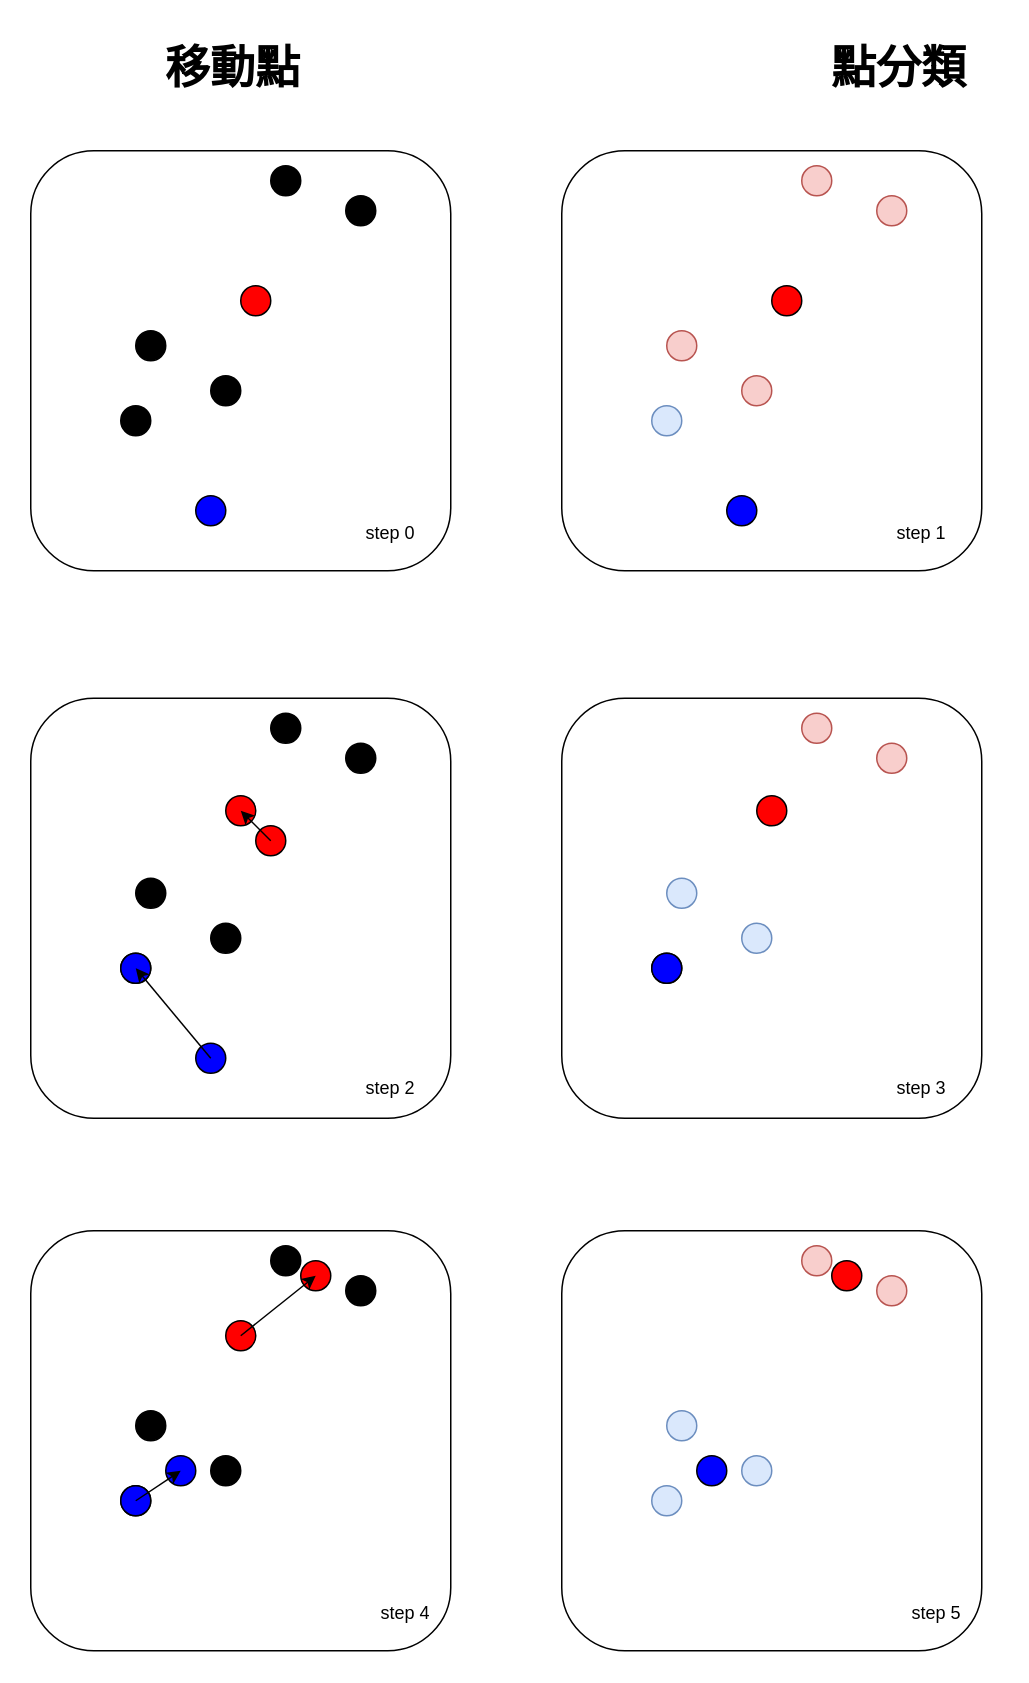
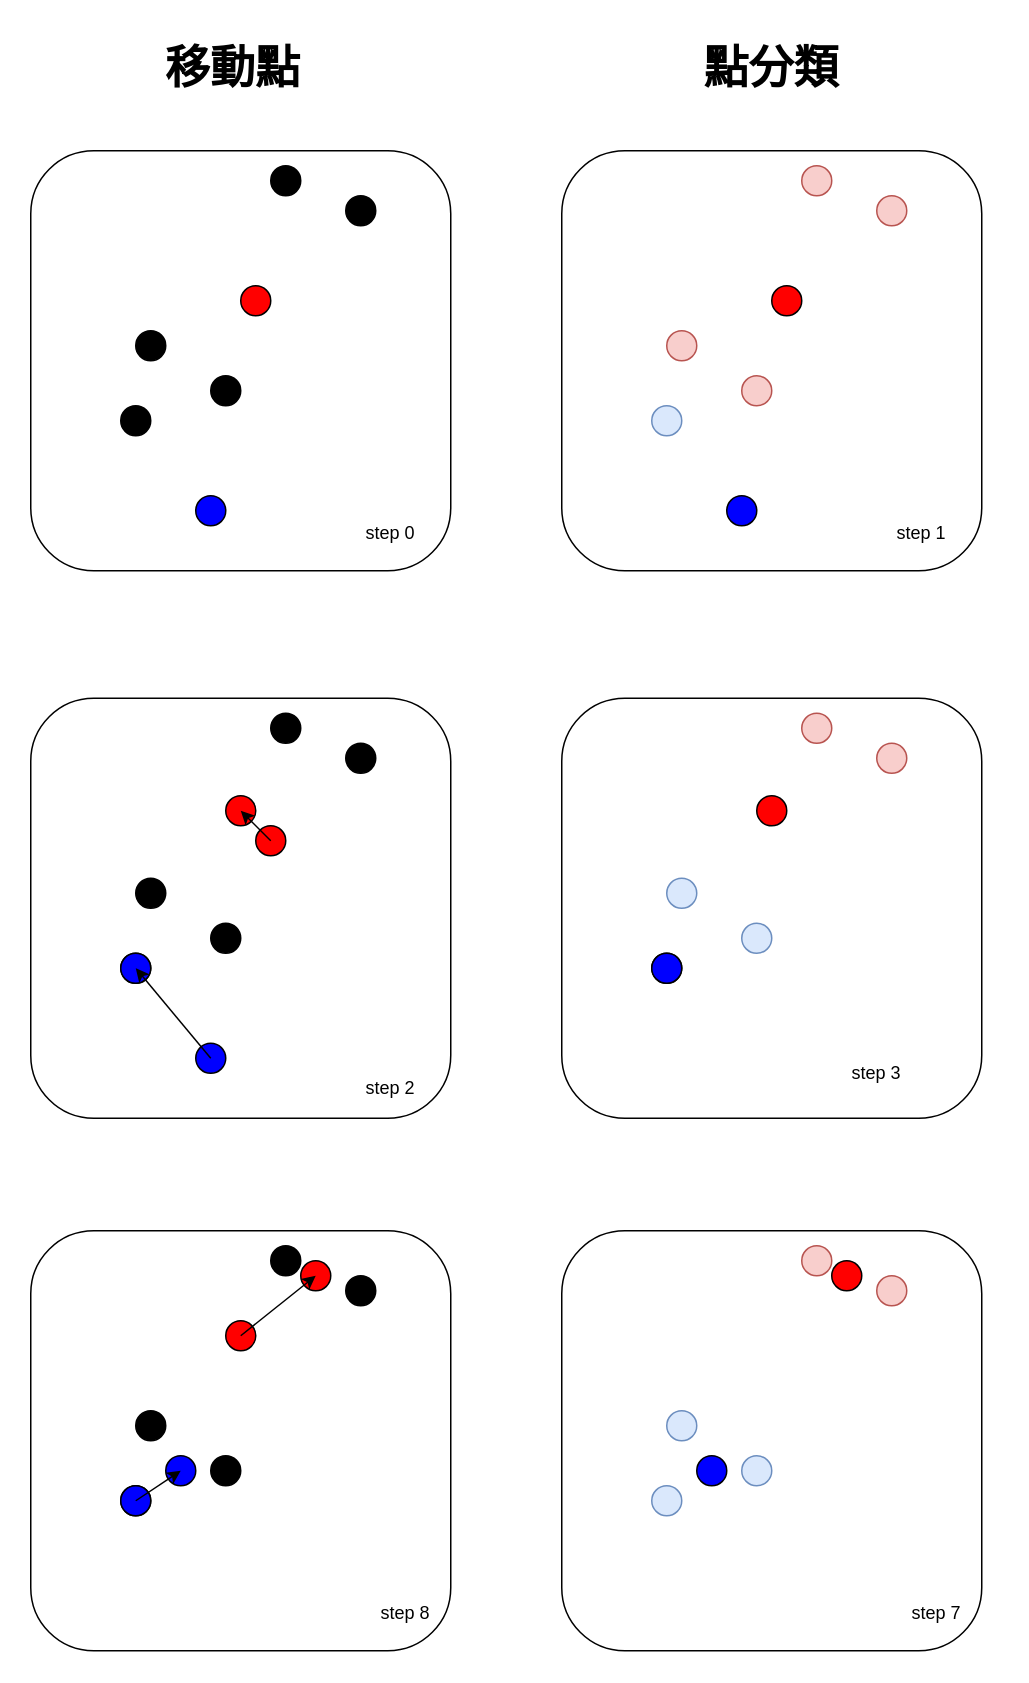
node "點分類": moved (899, 68) -> (772, 68)
node "step 3": moved (922, 1088) -> (877, 1073)
node "step 4": label "step 4" -> "step 8"
node "step 5": label "step 5" -> "step 7"
